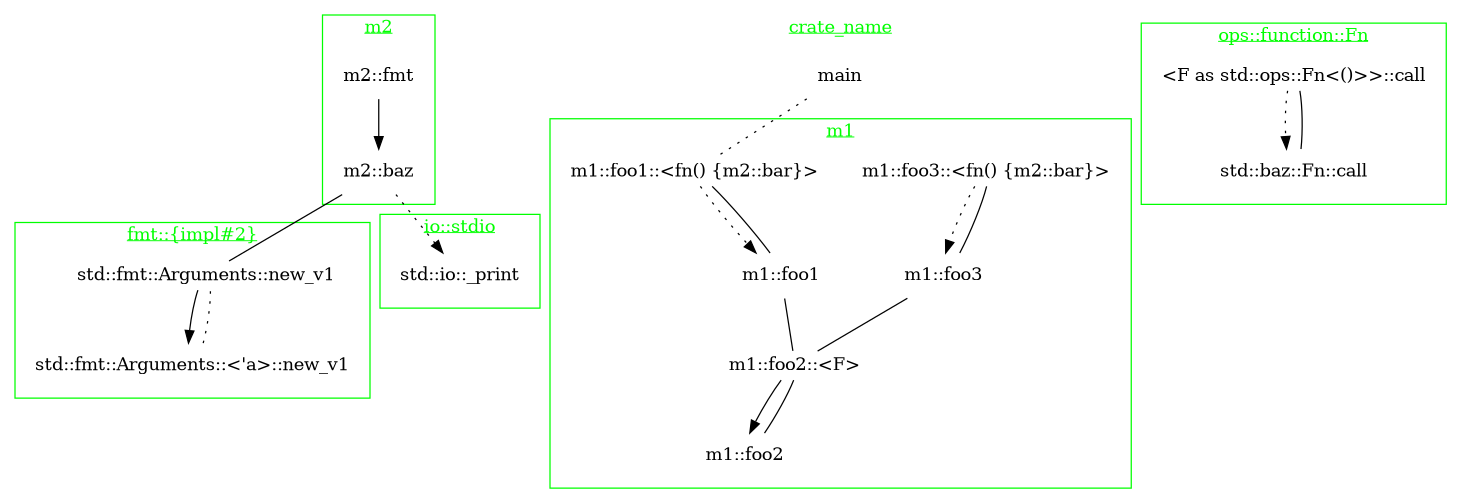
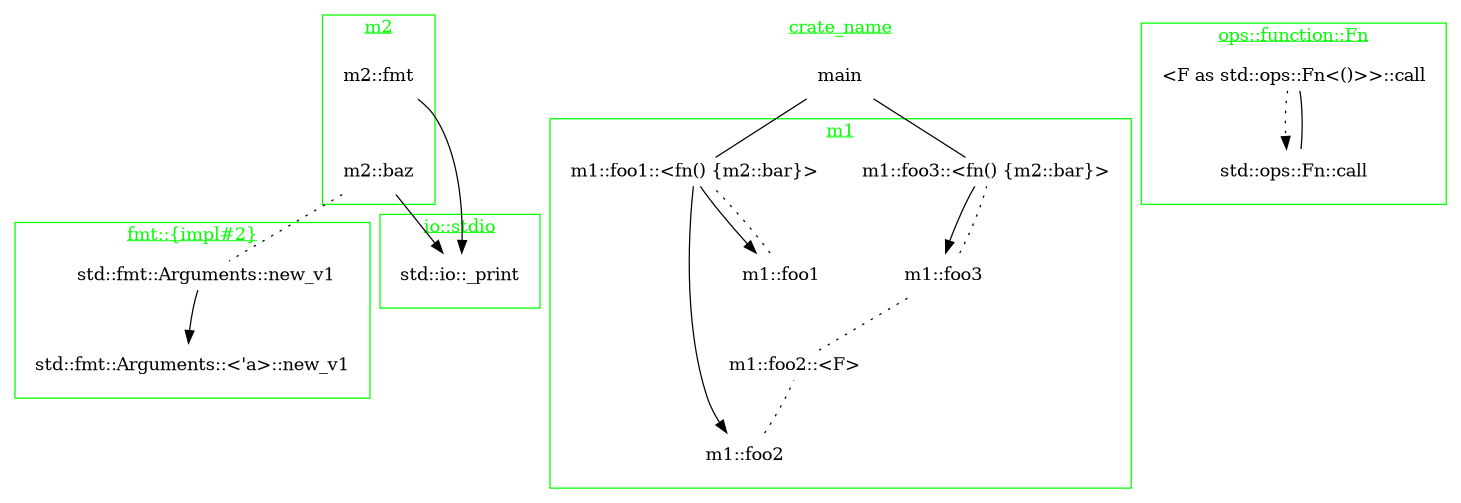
edge "m2::fmt" -> "m2::baz": now "m2::fmt" -> "std::io::_print"
edge "main" -- "m1::foo1::<fn() {m2::bar}>": style dotted -> solid
edge "main" -- "m1::foo3::<fn() {m2::bar}>": added
node "std::baz::Fn::call": label "std::baz::Fn::call" -> "std::ops::Fn::call"
edge "m1::foo3::<fn() {m2::bar}>" -> "m1::foo3": style dotted -> solid
edge "m1::foo1::<fn() {m2::bar}>" -> "m1::foo1": style dotted -> solid
edge "m1::foo1::<fn() {m2::bar}>" -- "m1::foo1": style solid -> dotted
edge "m1::foo3::<fn() {m2::bar}>" -- "m1::foo3": style solid -> dotted
edge "m2::baz" -> "std::io::_print": style dotted -> solid
edge "m2::baz" -- "std::fmt::Arguments::new_v1": style solid -> dotted
edge "std::fmt::Arguments::new_v1" -- "std::fmt::Arguments::<'a>::new_v1": removed
edge "m1::foo1" -- "m1::foo2::<F>": removed
edge "m1::foo3" -- "m1::foo2::<F>": style solid -> dotted
edge "m1::foo2::<F>" -> "m1::foo2": now "m1::foo1::<fn() {m2::bar}>" -> "m1::foo2"
edge "m1::foo2::<F>" -- "m1::foo2": style solid -> dotted
